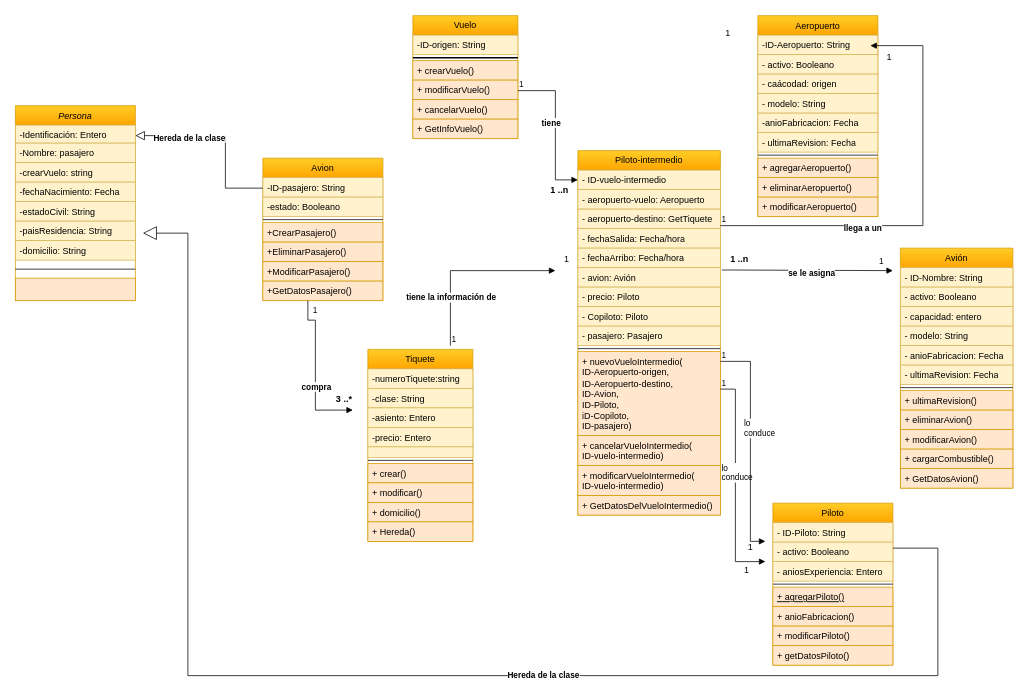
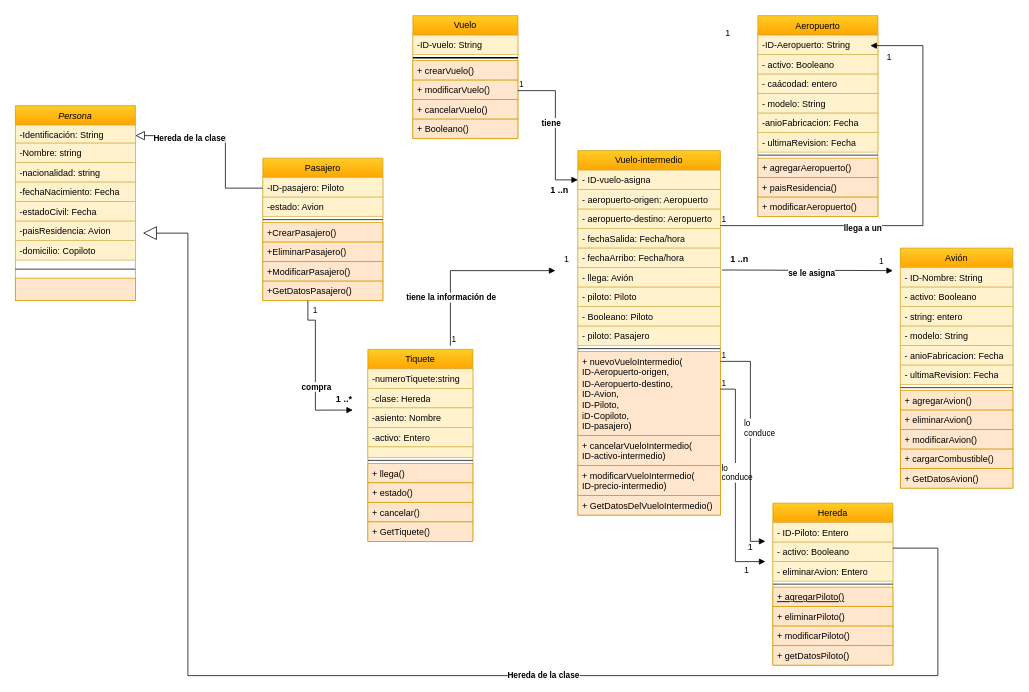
node "-ID-origen: String": label "-ID-origen: String" -> "-ID-vuelo: String"
node "- caácodad: origen": label "- caácodad: origen" -> "- caácodad: entero"
node "+ GetInfoVuelo()": label "+ GetInfoVuelo()" -> "+ Booleano()"
node "-Identificación: Entero": label "-Identificación: Entero" -> "-Identificación: String"
node "-Nombre: pasajero": label "-Nombre: pasajero" -> "-Nombre: string"
node "Piloto-intermedio": label "Piloto-intermedio" -> "Vuelo-intermedio"
node "Avion": label "Avion" -> "Pasajero"
node "-crearVuelo: string": label "-crearVuelo: string" -> "-nacionalidad: string"
node "- ID-vuelo-intermedio": label "- ID-vuelo-intermedio" -> "- ID-vuelo-asigna"
node "-ID-pasajero: String": label "-ID-pasajero: String" -> "-ID-pasajero: Piloto"
node "+ eliminarAeropuerto()": label "+ eliminarAeropuerto()" -> "+ paisResidencia()"
node "- aeropuerto-vuelo: Aeropuerto": label "- aeropuerto-vuelo: Aeropuerto" -> "- aeropuerto-origen: Aeropuerto"
node "-estado: Booleano": label "-estado: Booleano" -> "-estado: Avion"
node "-estadoCivil: String": label "-estadoCivil: String" -> "-estadoCivil: Fecha"
node "- aeropuerto-destino: GetTiquete": label "- aeropuerto-destino: GetTiquete" -> "- aeropuerto-destino: Aeropuerto"
node "-paisResidencia: String": label "-paisResidencia: String" -> "-paisResidencia: Avion"
node "-domicilio: String": label "-domicilio: String" -> "-domicilio: Copiloto"
node "- avion: Avión": label "- avion: Avión" -> "- llega: Avión"
node "- precio: Piloto": label "- precio: Piloto" -> "- piloto: Piloto"
node "- Copiloto: Piloto": label "- Copiloto: Piloto" -> "- Booleano: Piloto"
node "- capacidad: entero": label "- capacidad: entero" -> "- string: entero"
node "- pasajero: Pasajero": label "- pasajero: Pasajero" -> "- piloto: Pasajero"
node "3 ..*": label "3 ..*" -> "1 ..*"
node "-clase: String": label "-clase: String" -> "-clase: Hereda"
node "+ ultimaRevision()": label "+ ultimaRevision()" -> "+ agregarAvion()"
node "-asiento: Entero": label "-asiento: Entero" -> "-asiento: Nombre"
node "-precio: Entero": label "-precio: Entero" -> "-activo: Entero"
node "+ cancelarVueloIntermedio( ID-vuelo-intermedio)": label "+ cancelarVueloIntermedio( ID-vuelo-intermedio)" -> "+ cancelarVueloIntermedio( ID-activo-intermedio)"
node "+ crear()": label "+ crear()" -> "+ llega()"
node "+ modificarVueloIntermedio( ID-vuelo-intermedio)": label "+ modificarVueloIntermedio( ID-vuelo-intermedio)" -> "+ modificarVueloIntermedio( ID-precio-intermedio)"
node "+ modificar()": label "+ modificar()" -> "+ estado()"
node "+ domicilio()": label "+ domicilio()" -> "+ cancelar()"
node "Piloto": label "Piloto" -> "Hereda"
node "+ Hereda()": label "+ Hereda()" -> "+ GetTiquete()"
node "- ID-Piloto: String": label "- ID-Piloto: String" -> "- ID-Piloto: Entero"
node "- aniosExperiencia: Entero": label "- aniosExperiencia: Entero" -> "- eliminarAvion: Entero"
node "+ anioFabricacion()": label "+ anioFabricacion()" -> "+ eliminarPiloto()"
